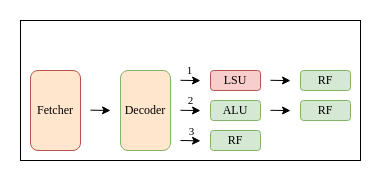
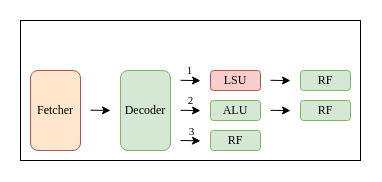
node "Decoder": fillcolor #ffe6cc -> #d5e8d4
